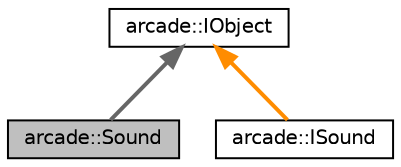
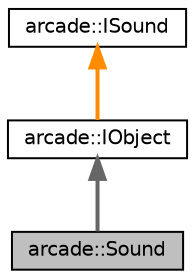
edge "arcade::ISound" -> "arcade::IObject": reversed
